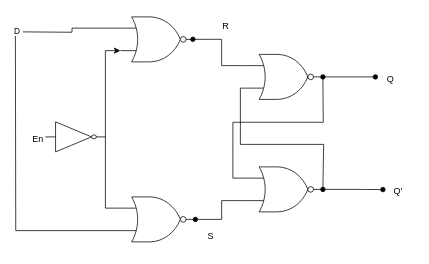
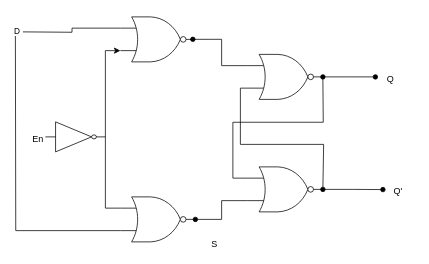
node "R": removed
node "S": moved (210, 237) -> (214, 244)
